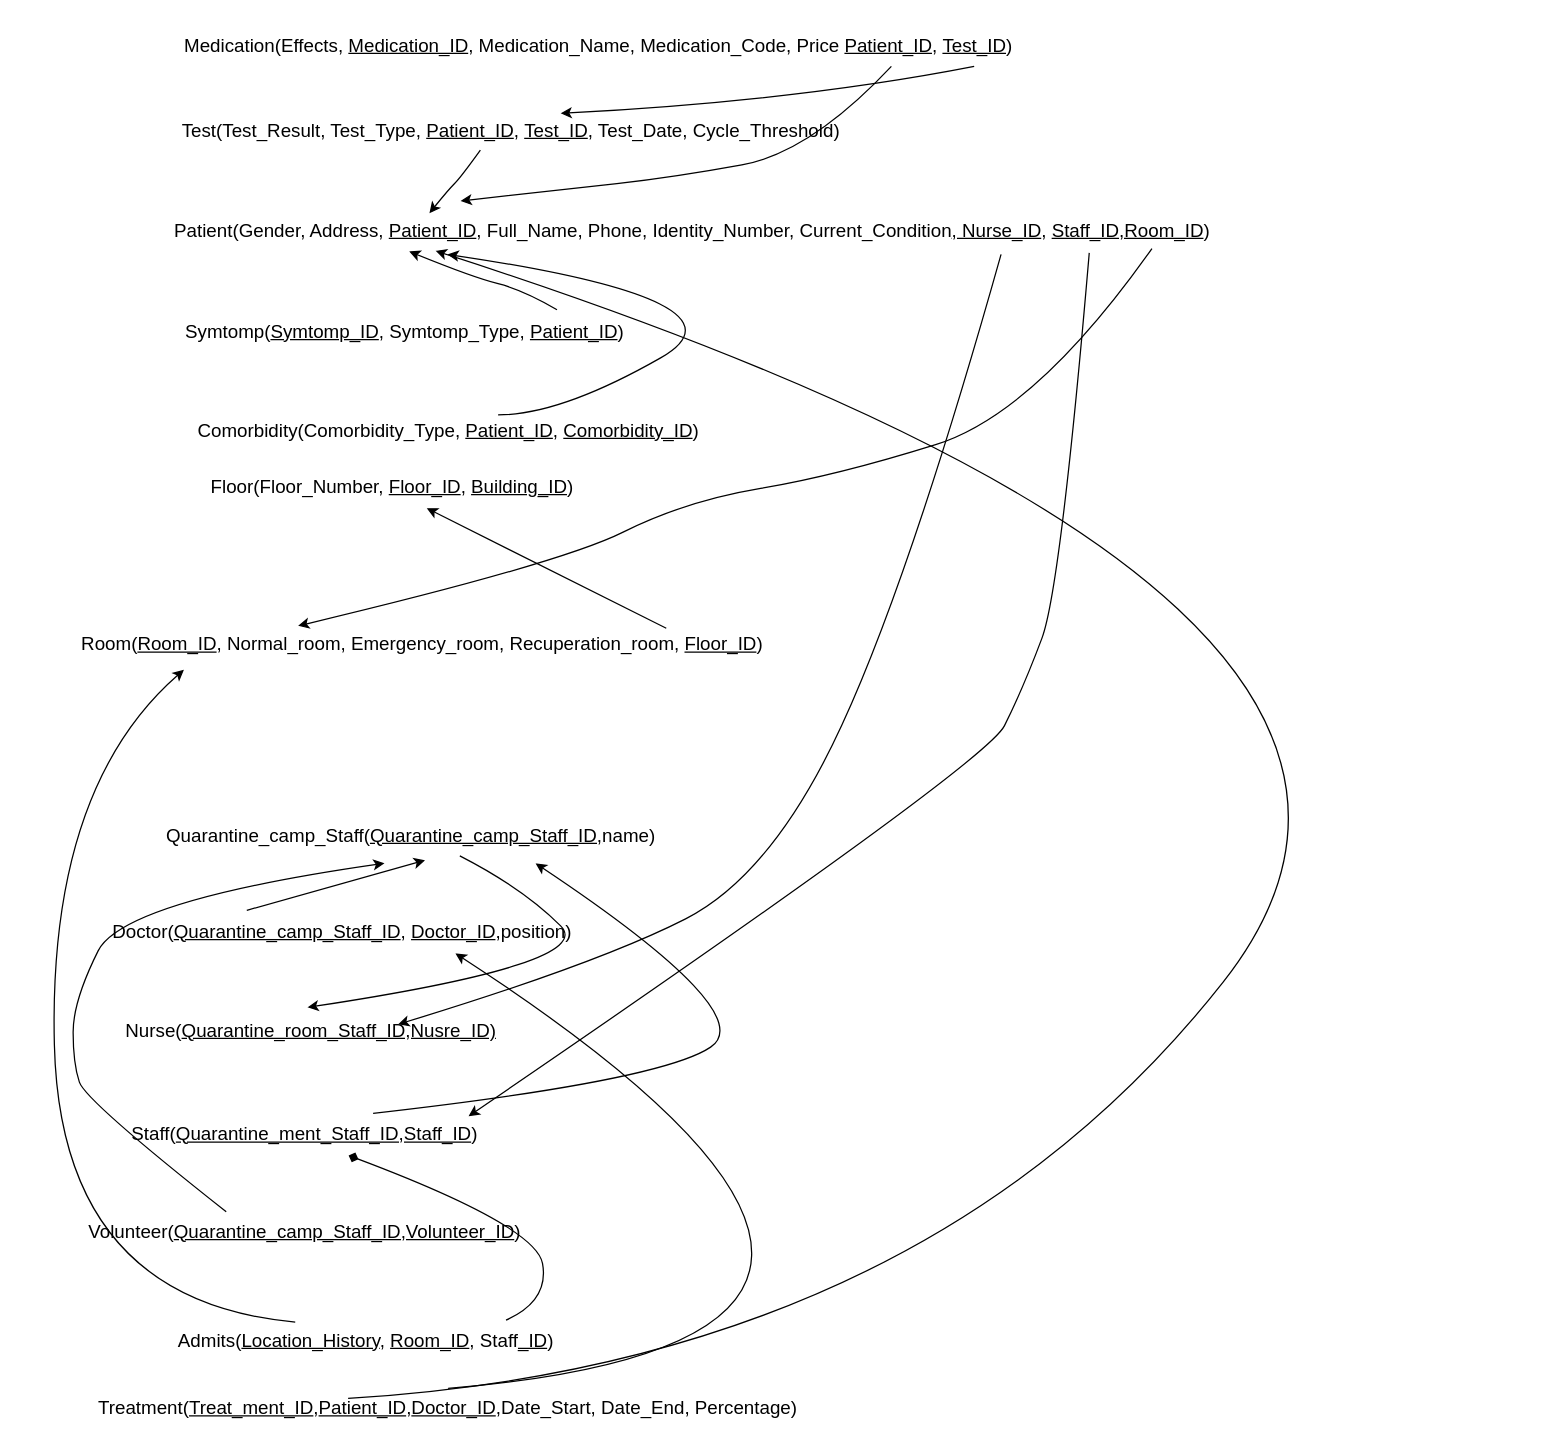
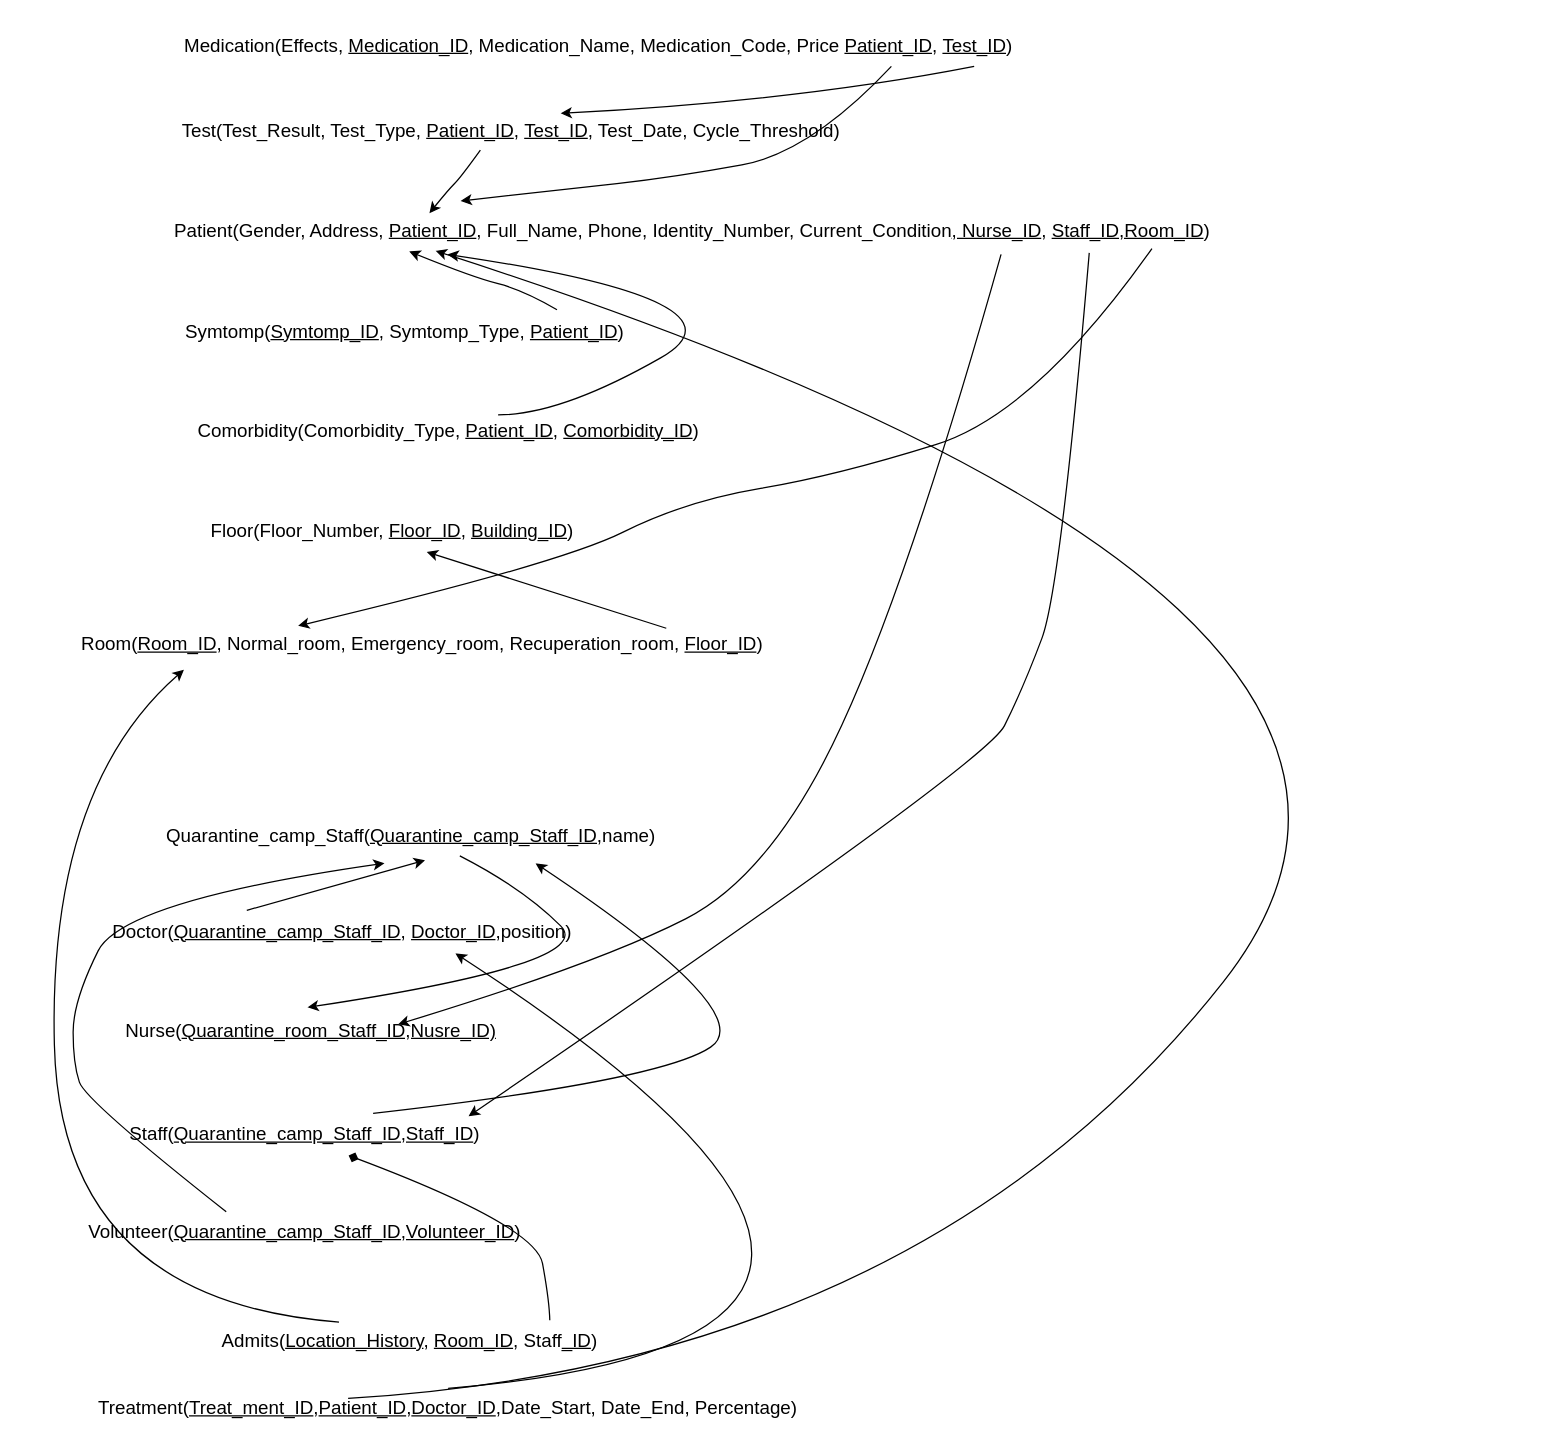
node "Floor(Floor_Number, Floor_ID, Building_ID)": moved (392, 485) -> (392, 529)
node "Staff(Quarantine_ment_Staff_ID,Staff_ID)": label "Staff(Quarantine_ment_Staff_ID,Staff_ID)" -> "Staff(Quarantine_camp_Staff_ID,Staff_ID)"
node "Admits(Location_History, Room_ID, Staff_ID)": moved (366, 1339) -> (409, 1339)
